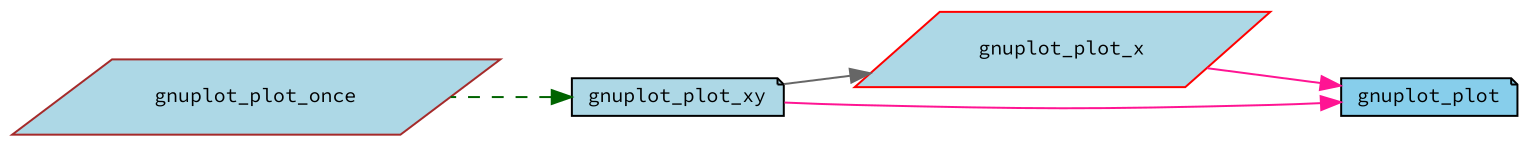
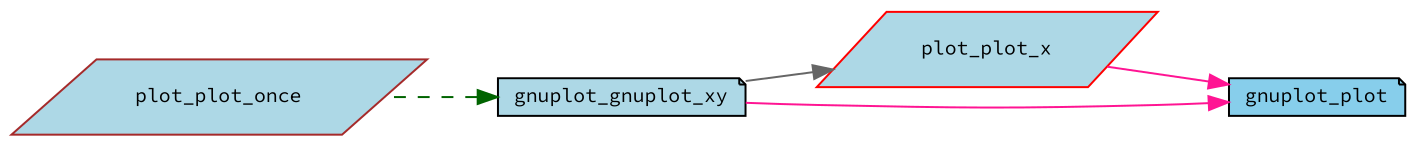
node "gnuplot_plot_x": label "gnuplot_plot_x" -> "plot_plot_x"
node "gnuplot_plot_once": label "gnuplot_plot_once" -> "plot_plot_once"
node "gnuplot_plot_xy": label "gnuplot_plot_xy" -> "gnuplot_gnuplot_xy"
